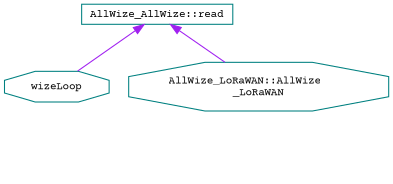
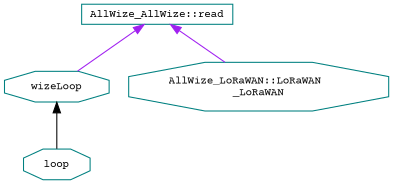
node "AllWize_LoRaWAN::AllWize _LoRaWAN": label "AllWize_LoRaWAN::AllWize _LoRaWAN" -> "AllWize_LoRaWAN::LoRaWAN _LoRaWAN"
node "loop": added
